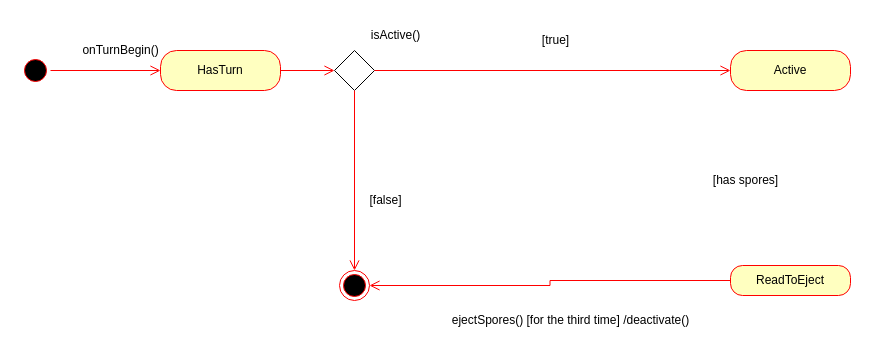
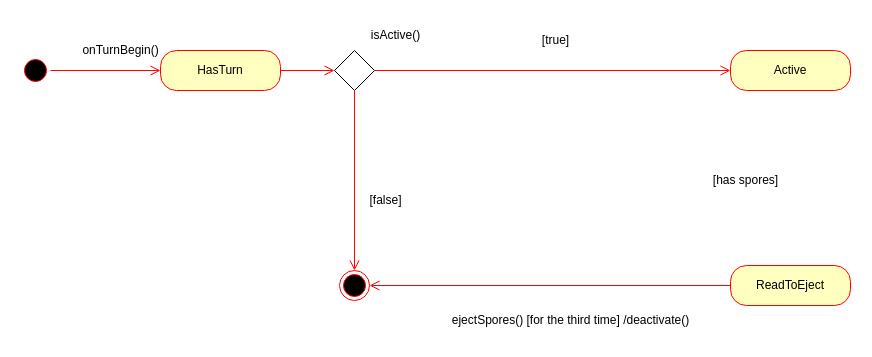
node "ReadToEject": size 120x30 -> 120x40
